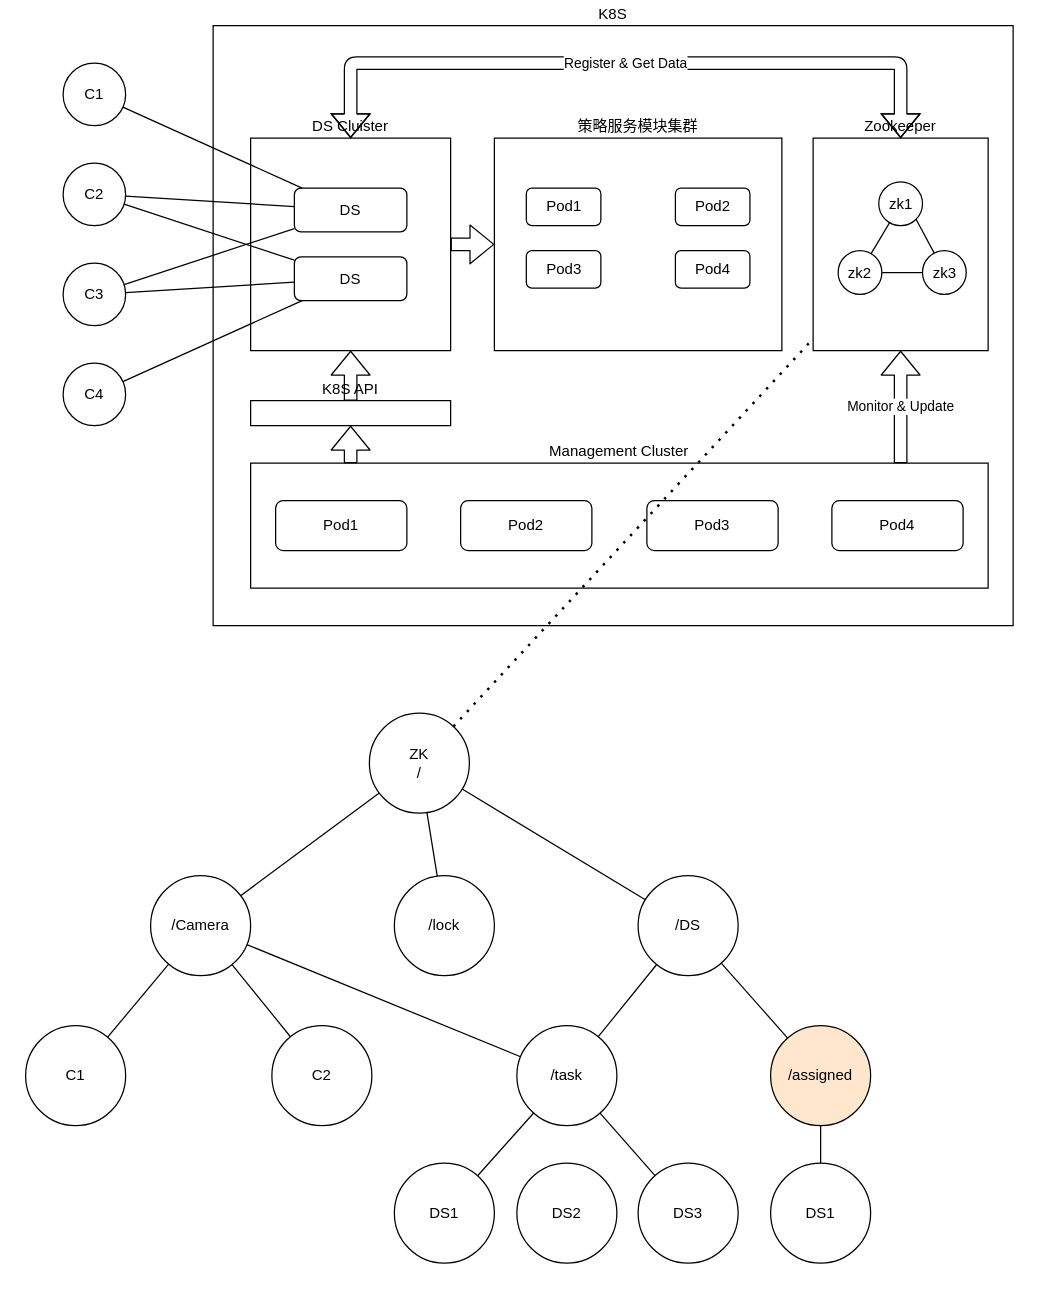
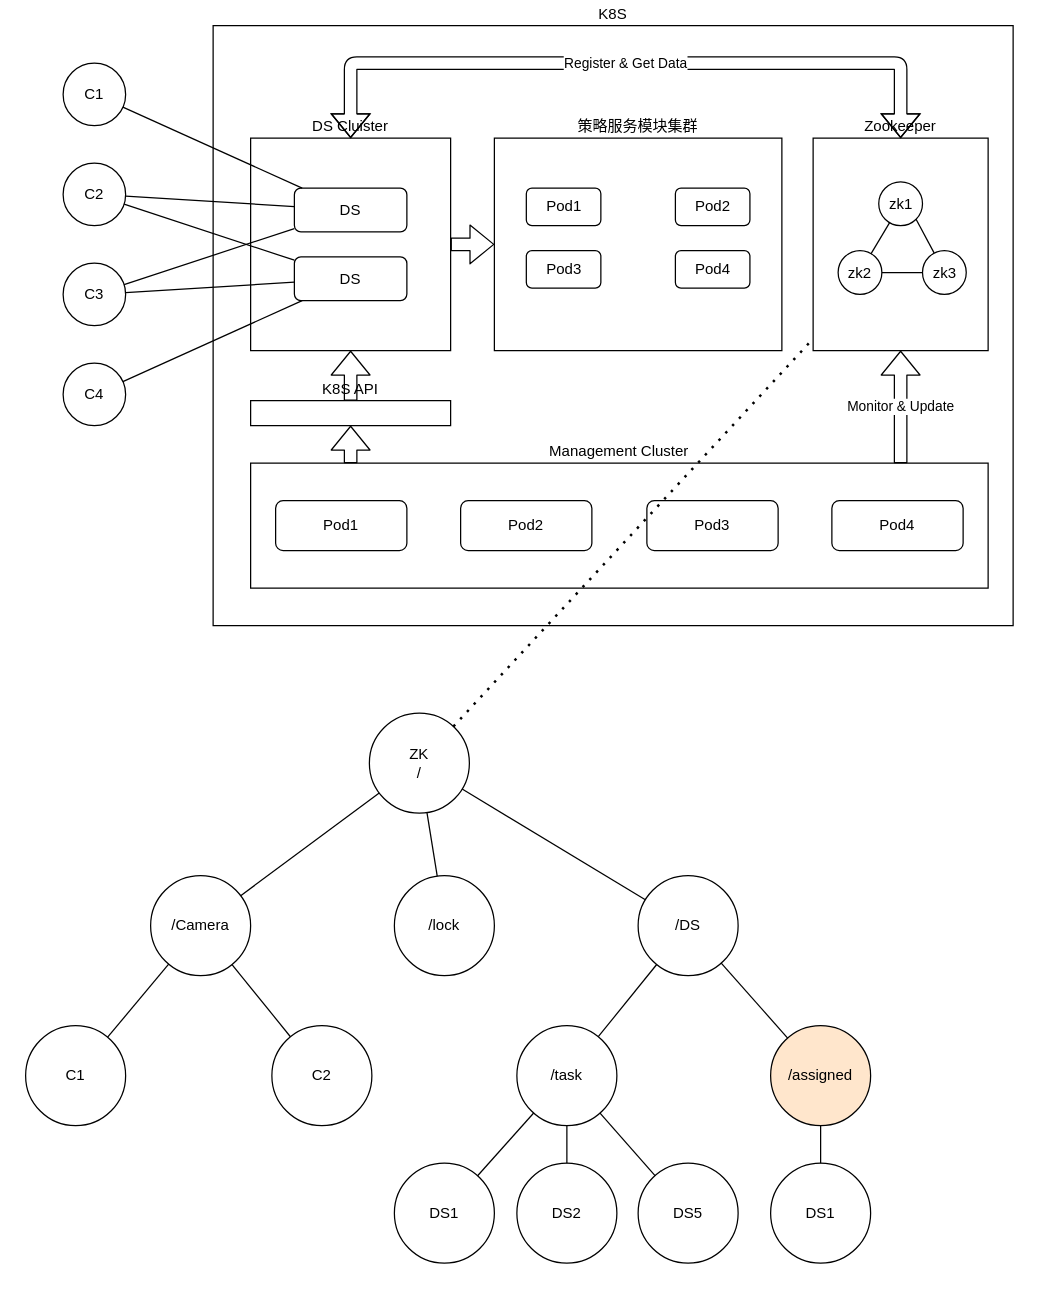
edge "/Camera" -- "/task": now "DS2" -- "/task"
node "DS3": label "DS3" -> "DS5"
